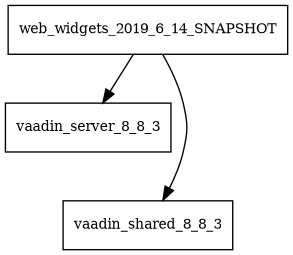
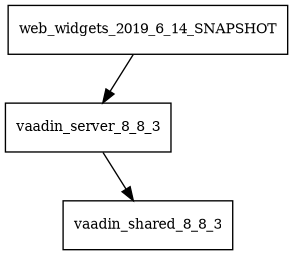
edge "web_widgets_2019_6_14_SNAPSHOT" -> "vaadin_shared_8_8_3": now "vaadin_server_8_8_3" -> "vaadin_shared_8_8_3"
